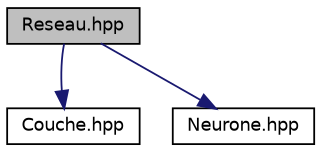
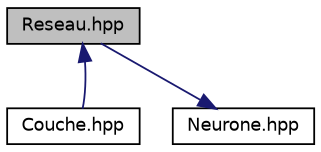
edge "Reseau.hpp" -> "Couche.hpp": reversed
